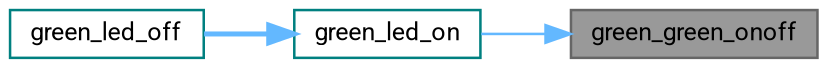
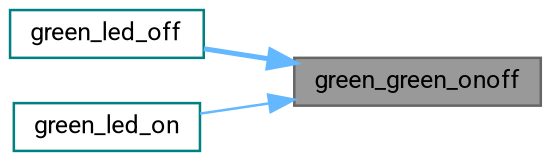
edge "green_led_off" -> "green_led_on": now "green_led_off" -> "green_green_onoff"
